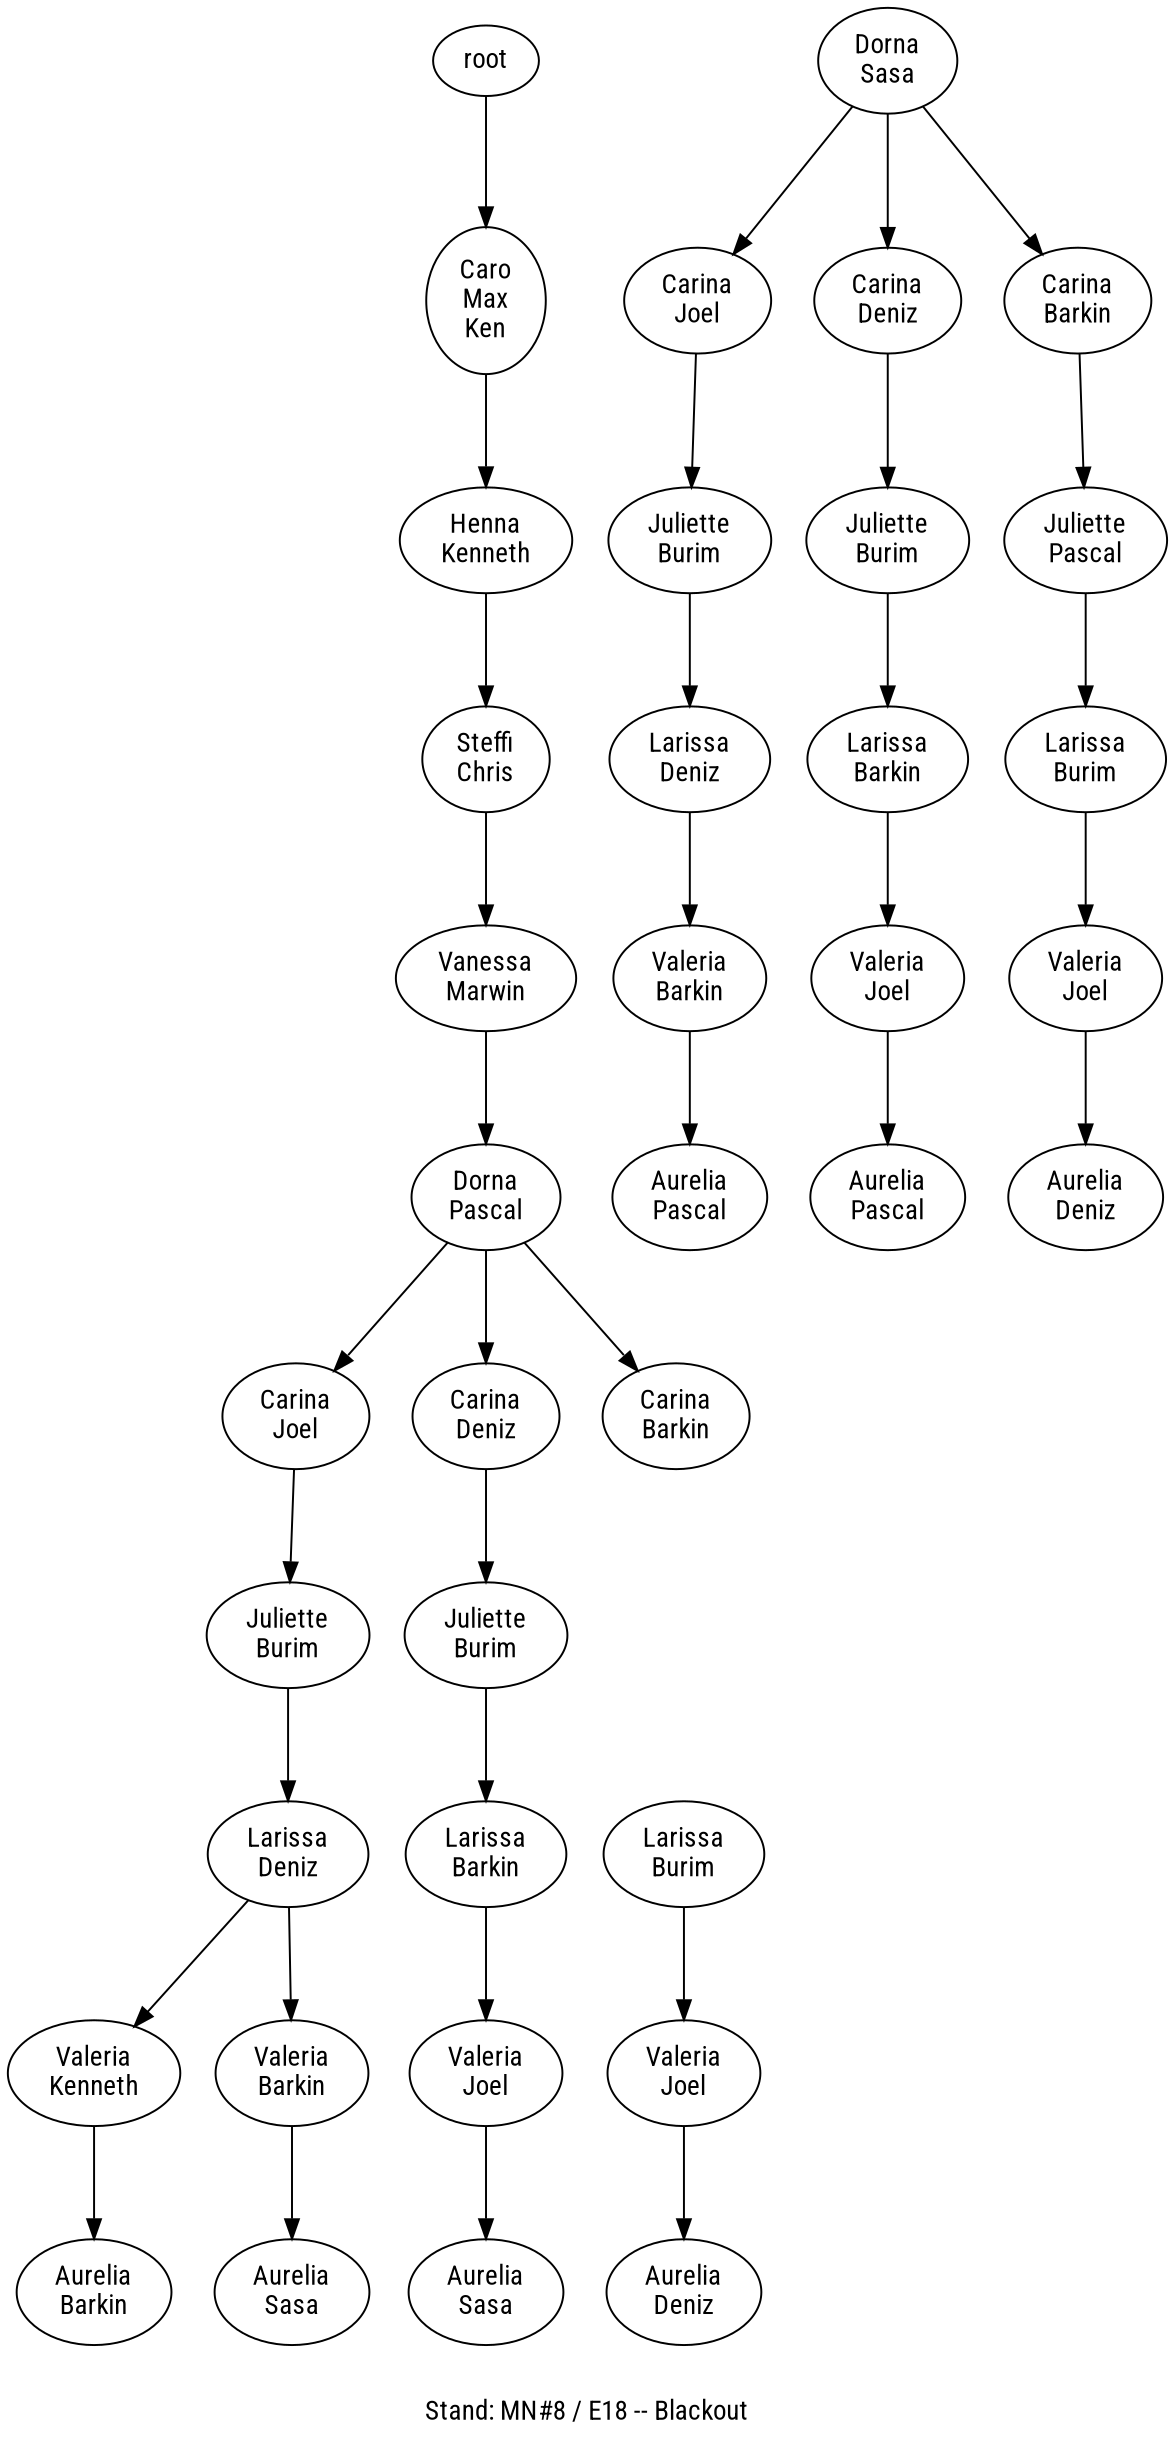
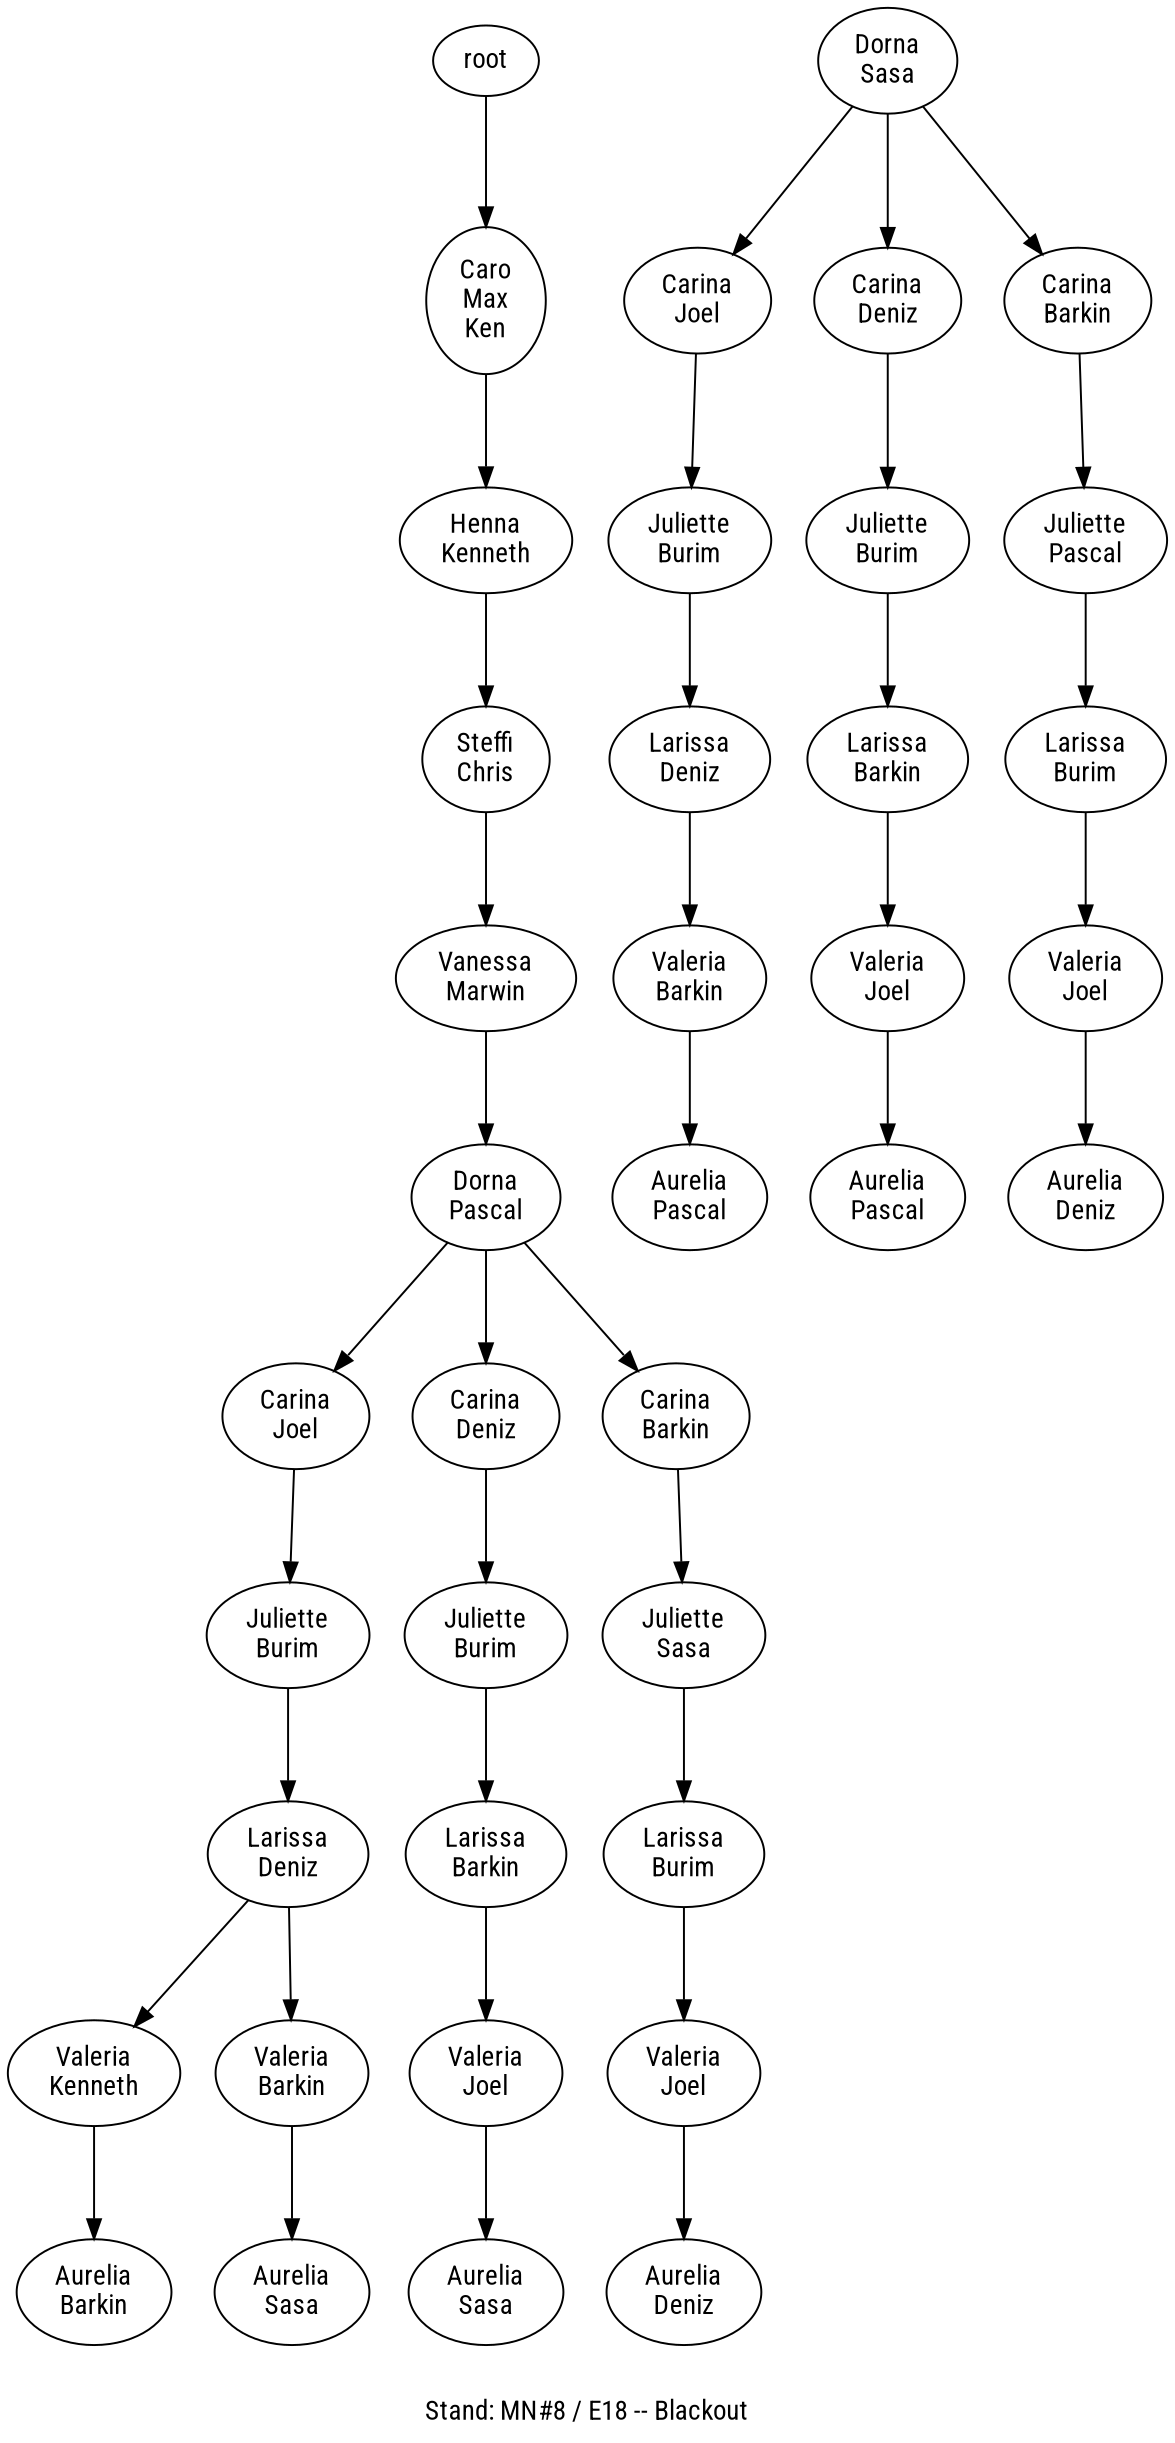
node "Juliette Sasa": added
